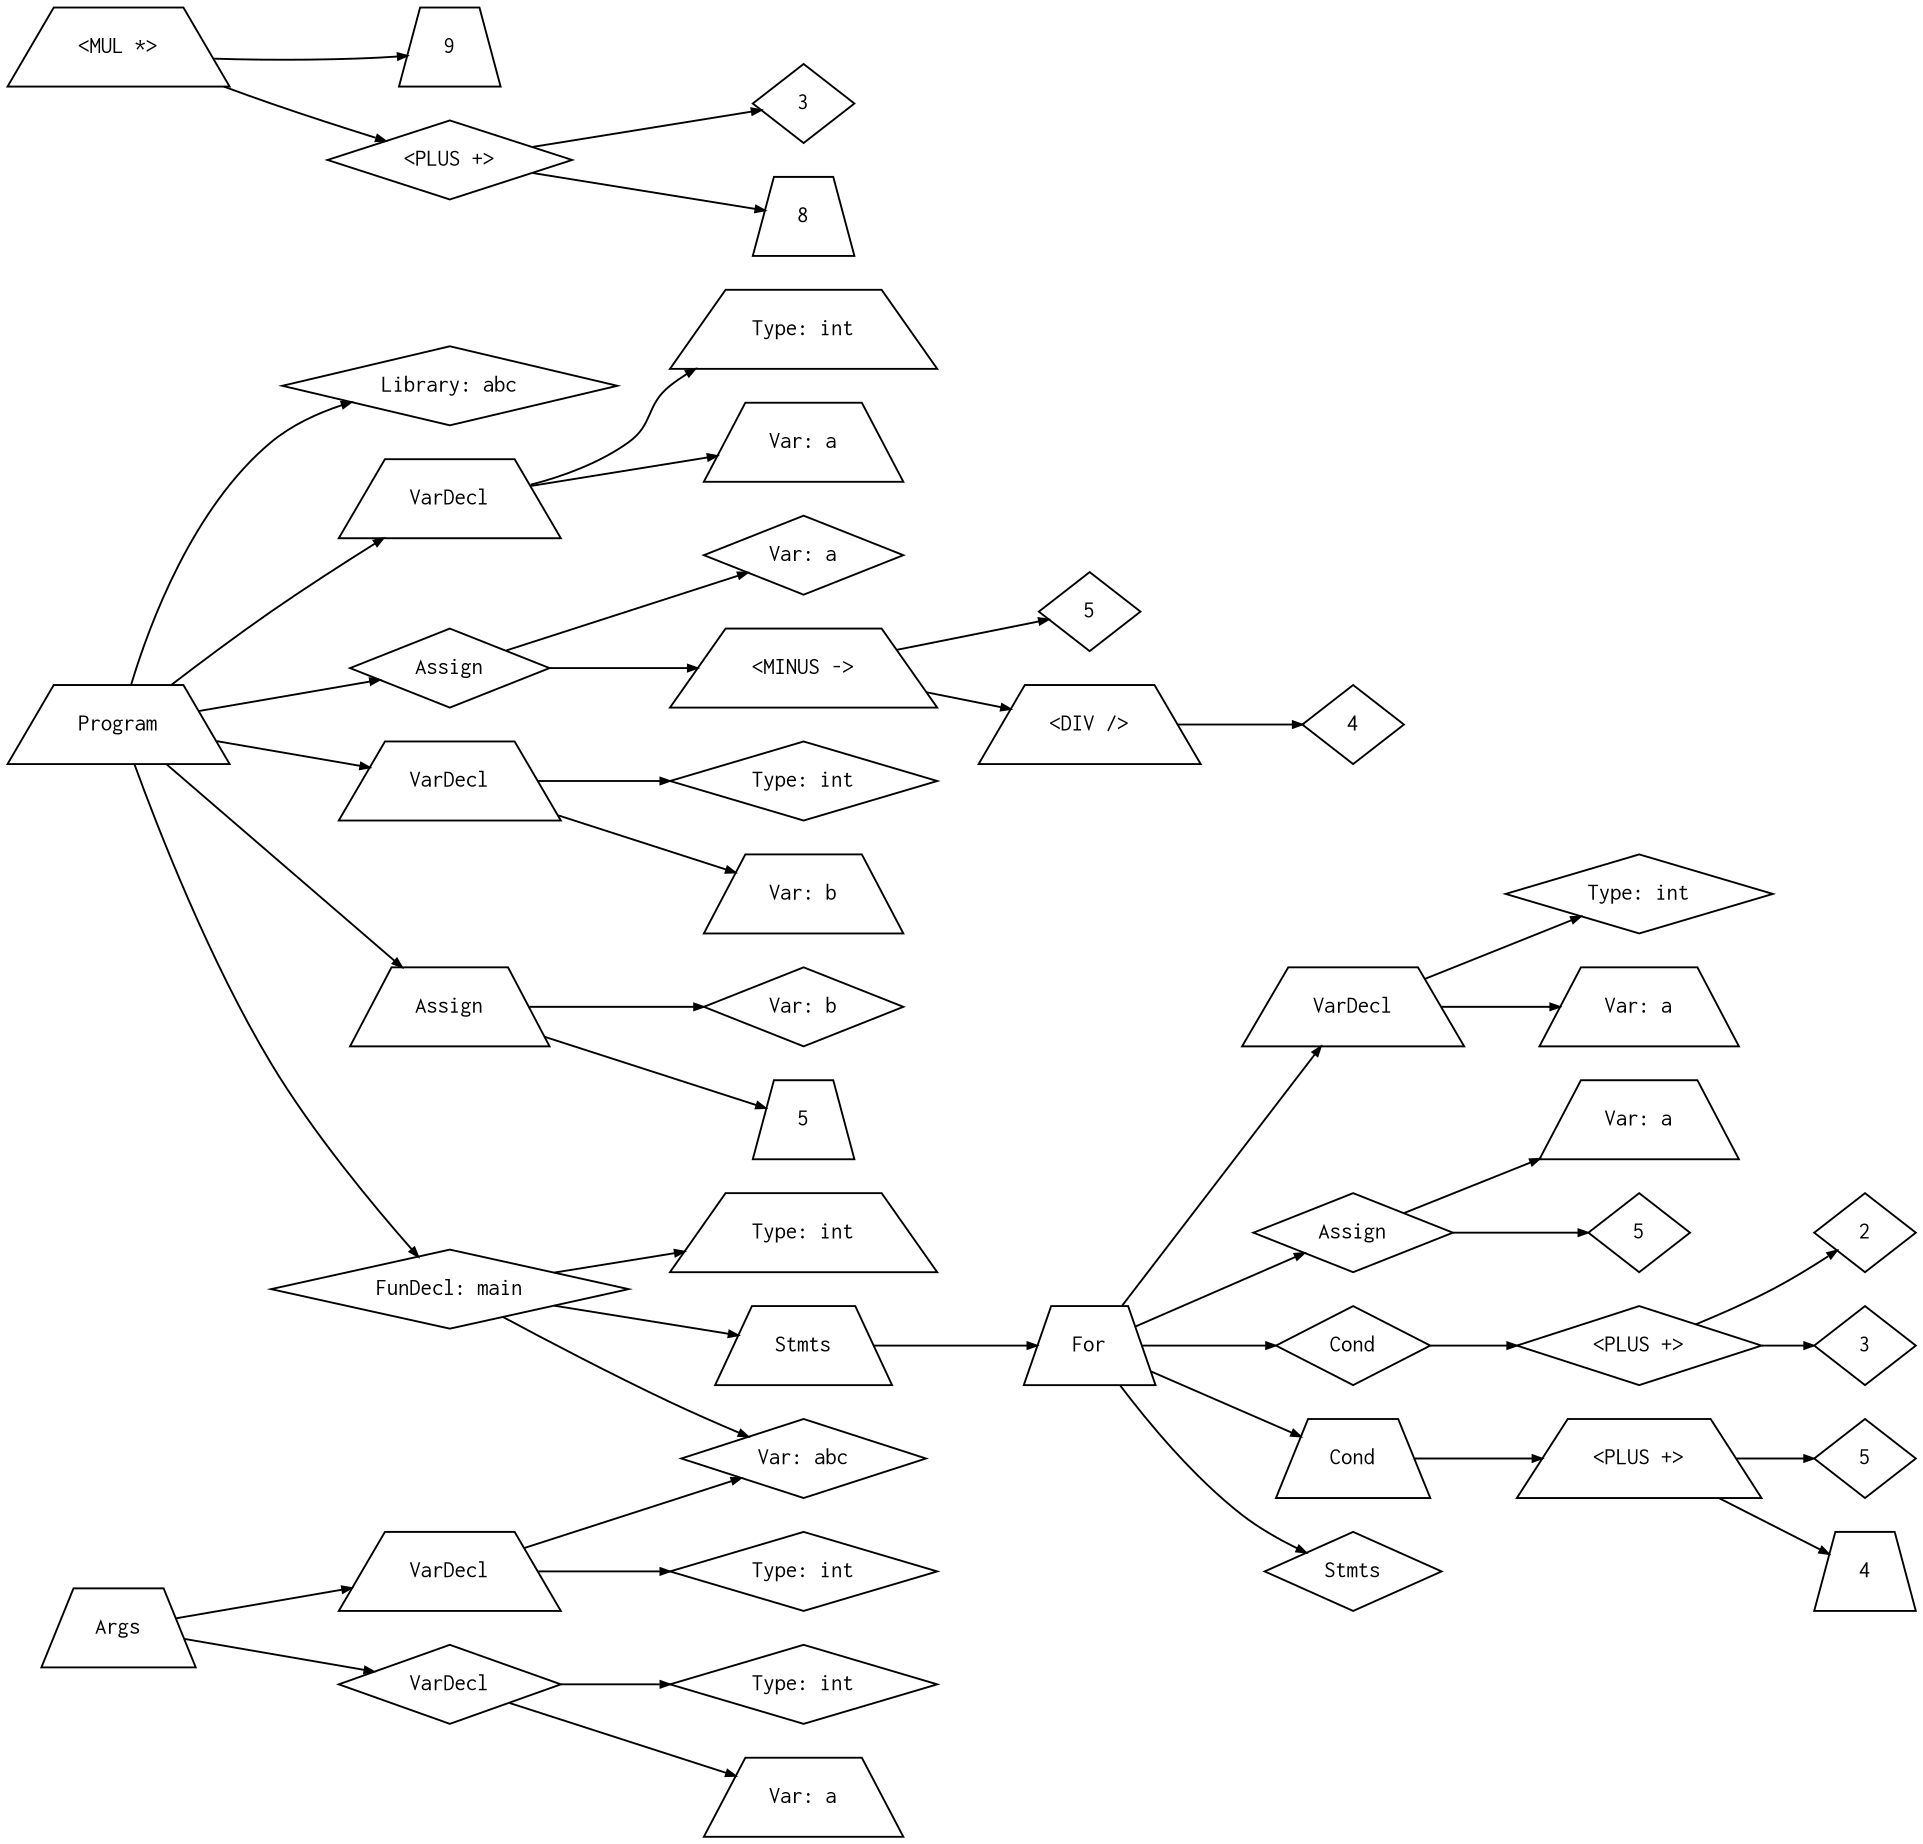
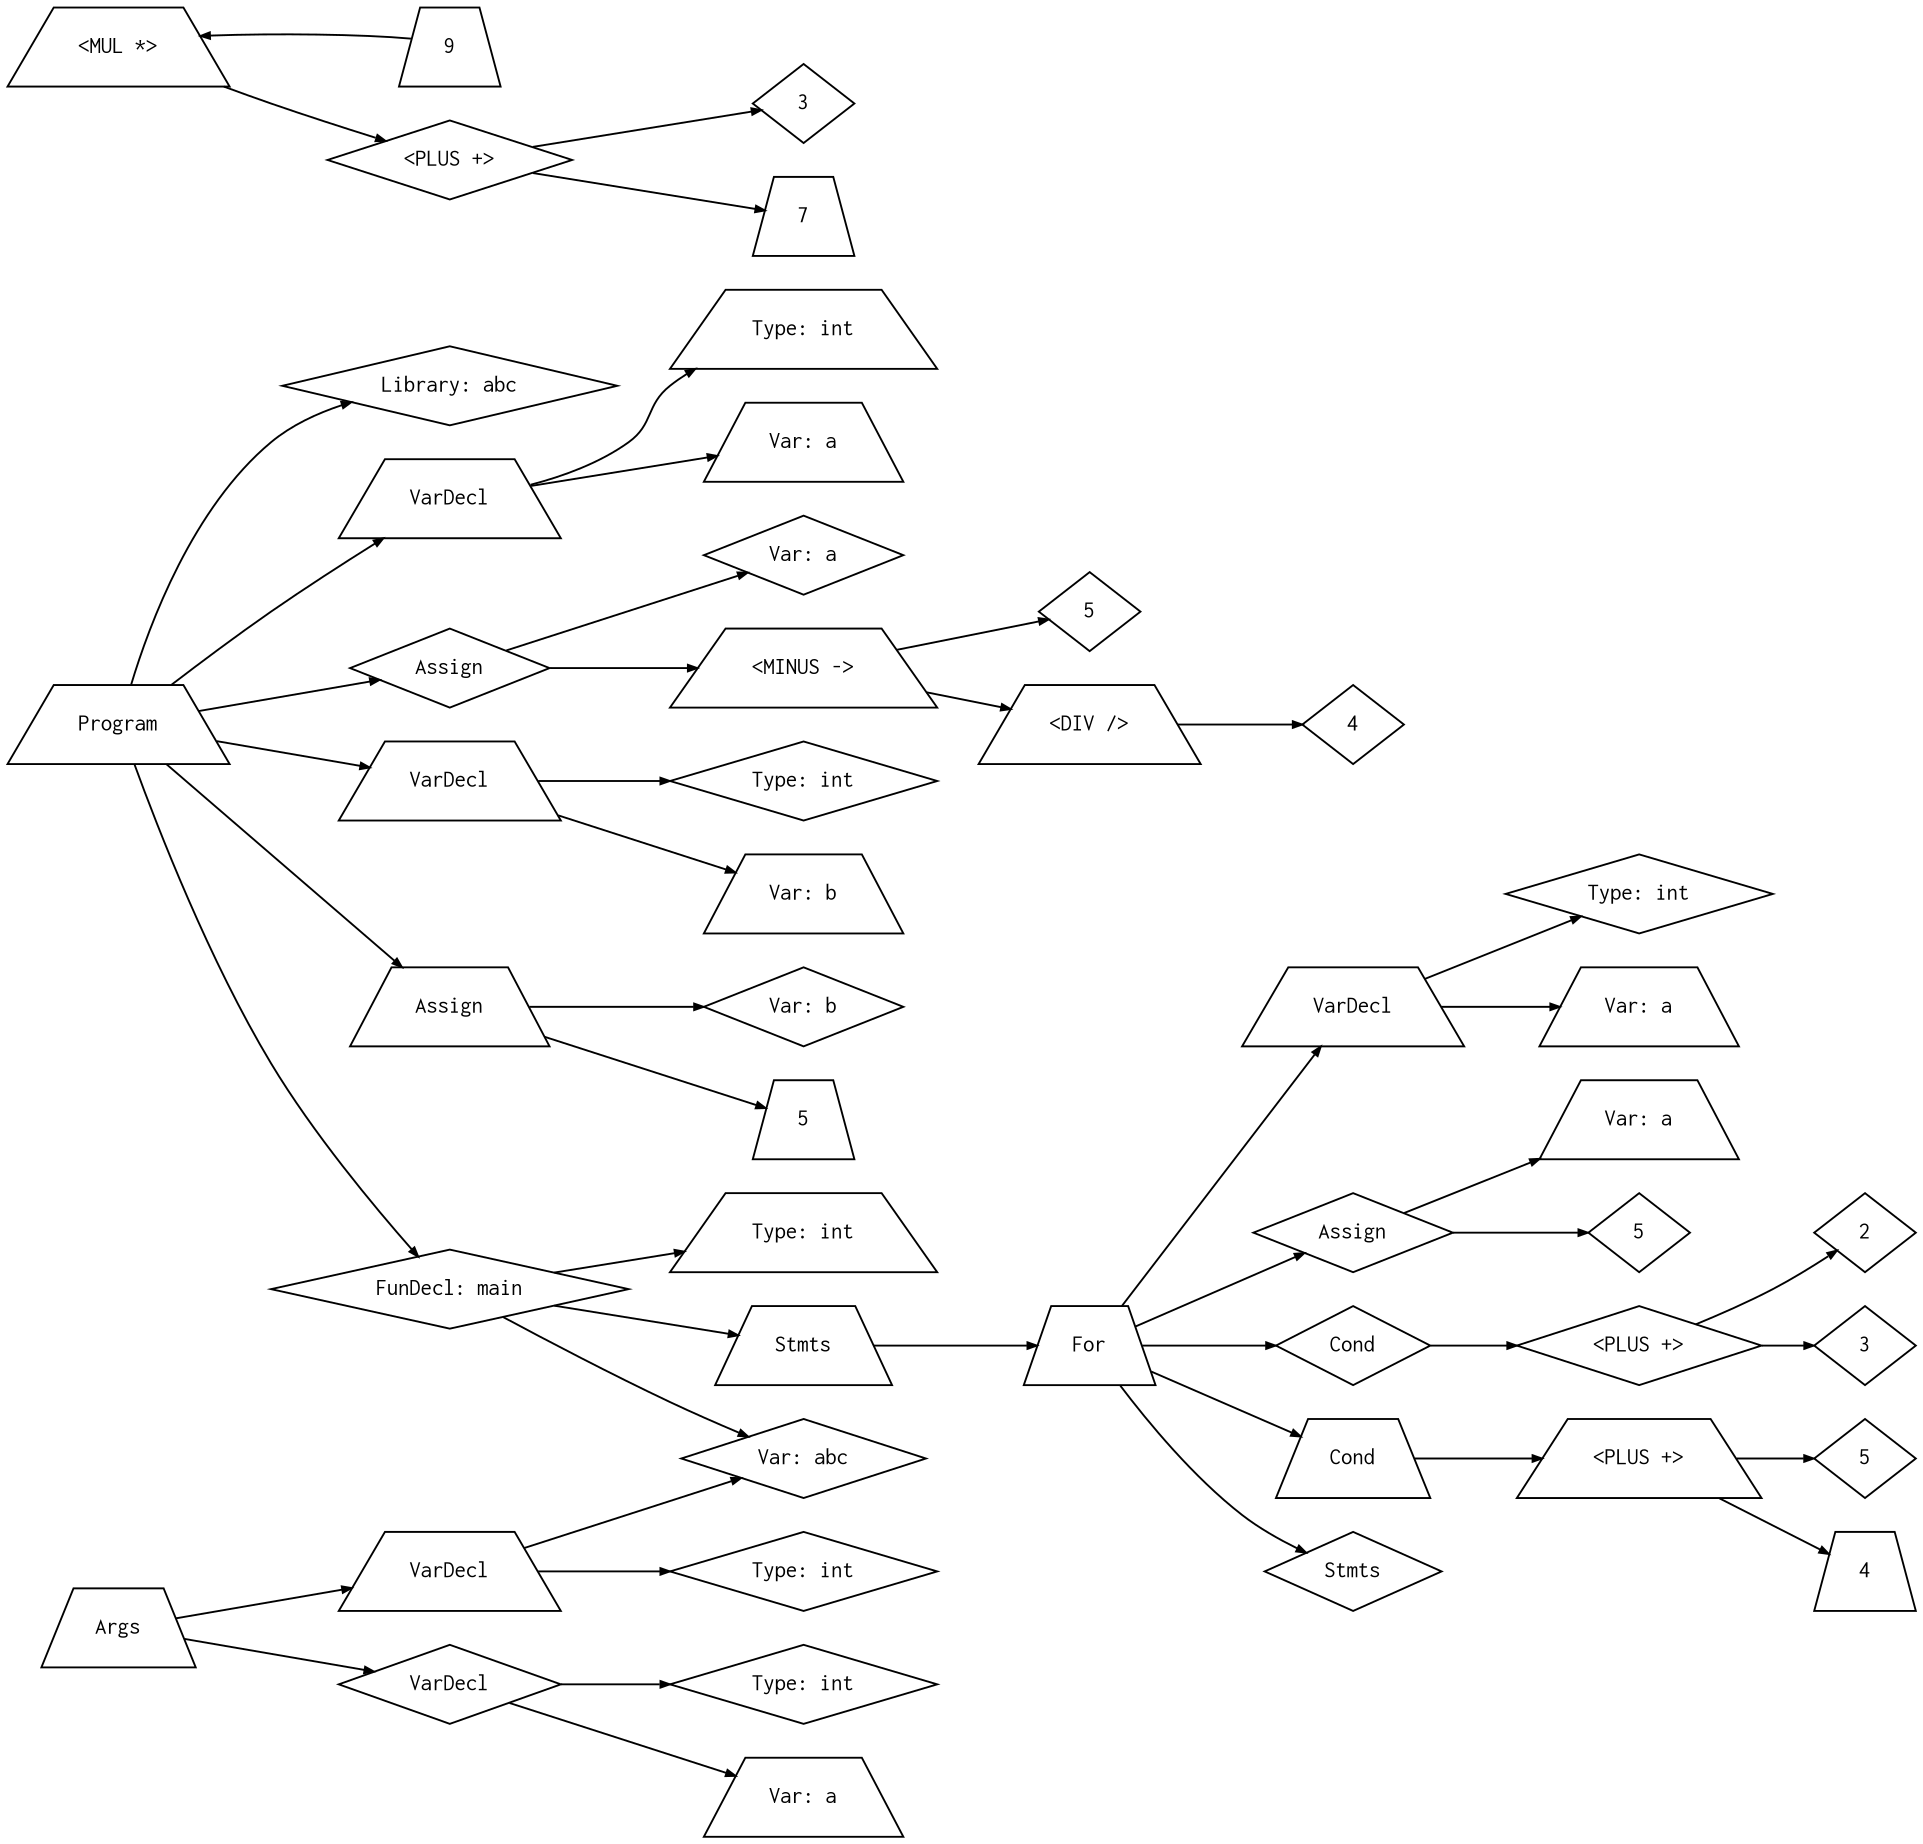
edge "<MUL *>" -> "9": reversed
node "8": label "8" -> "7"
